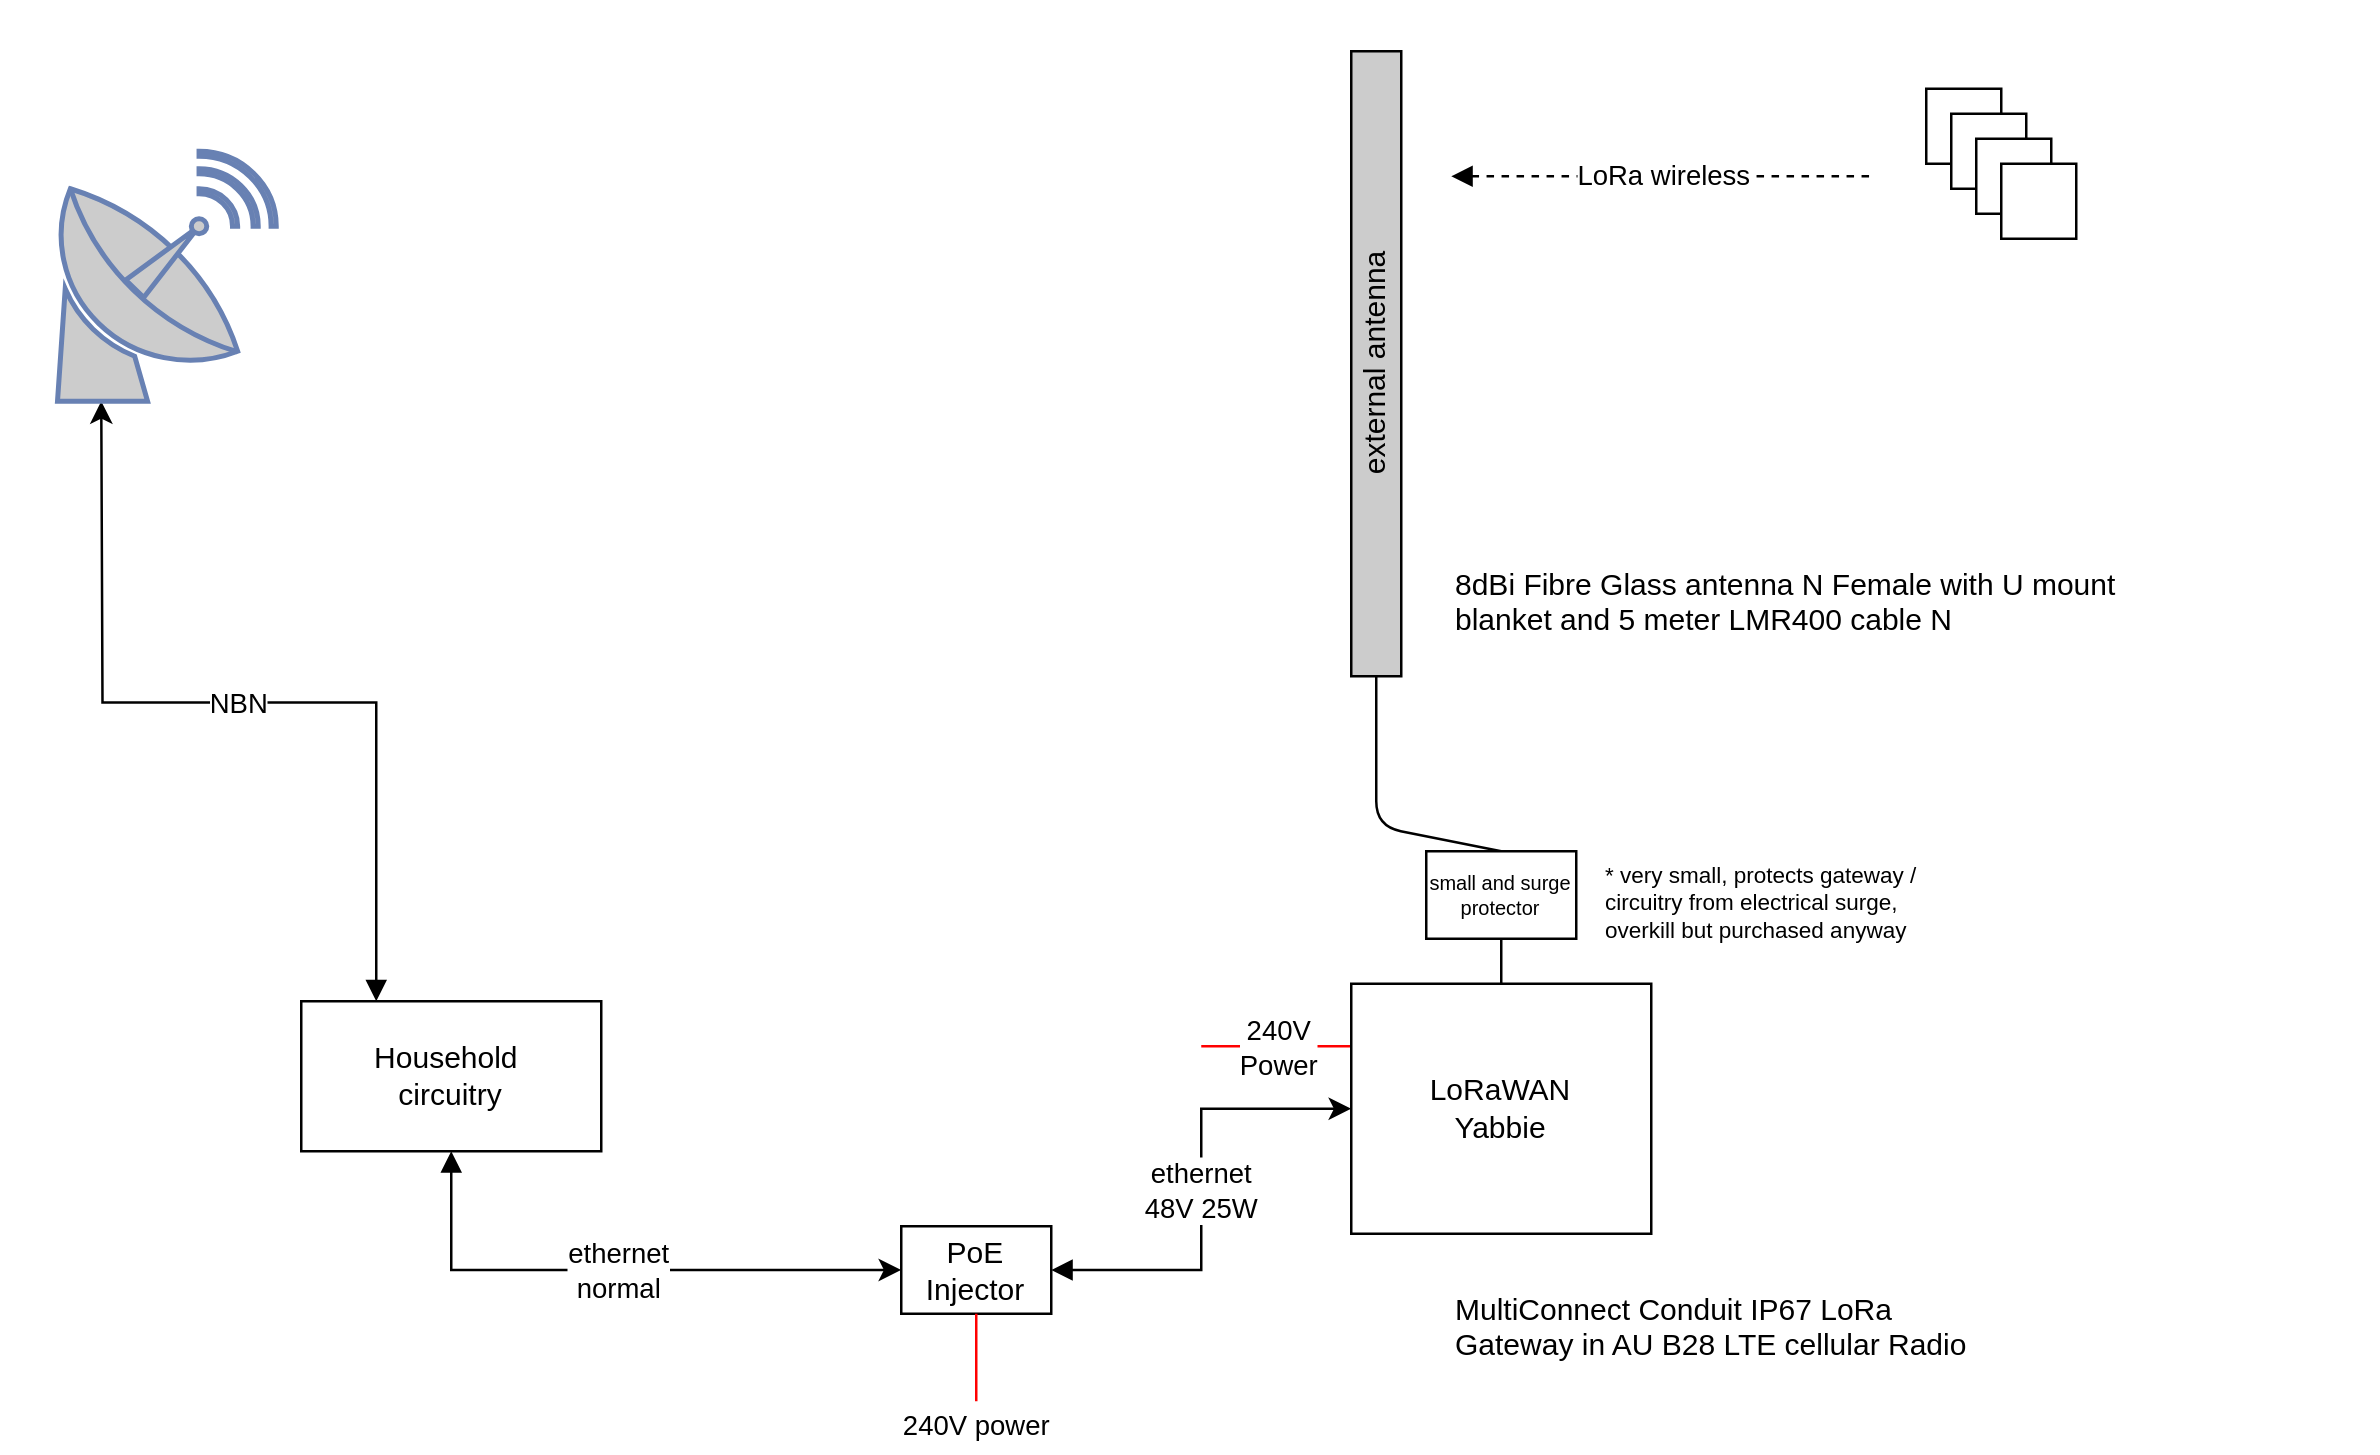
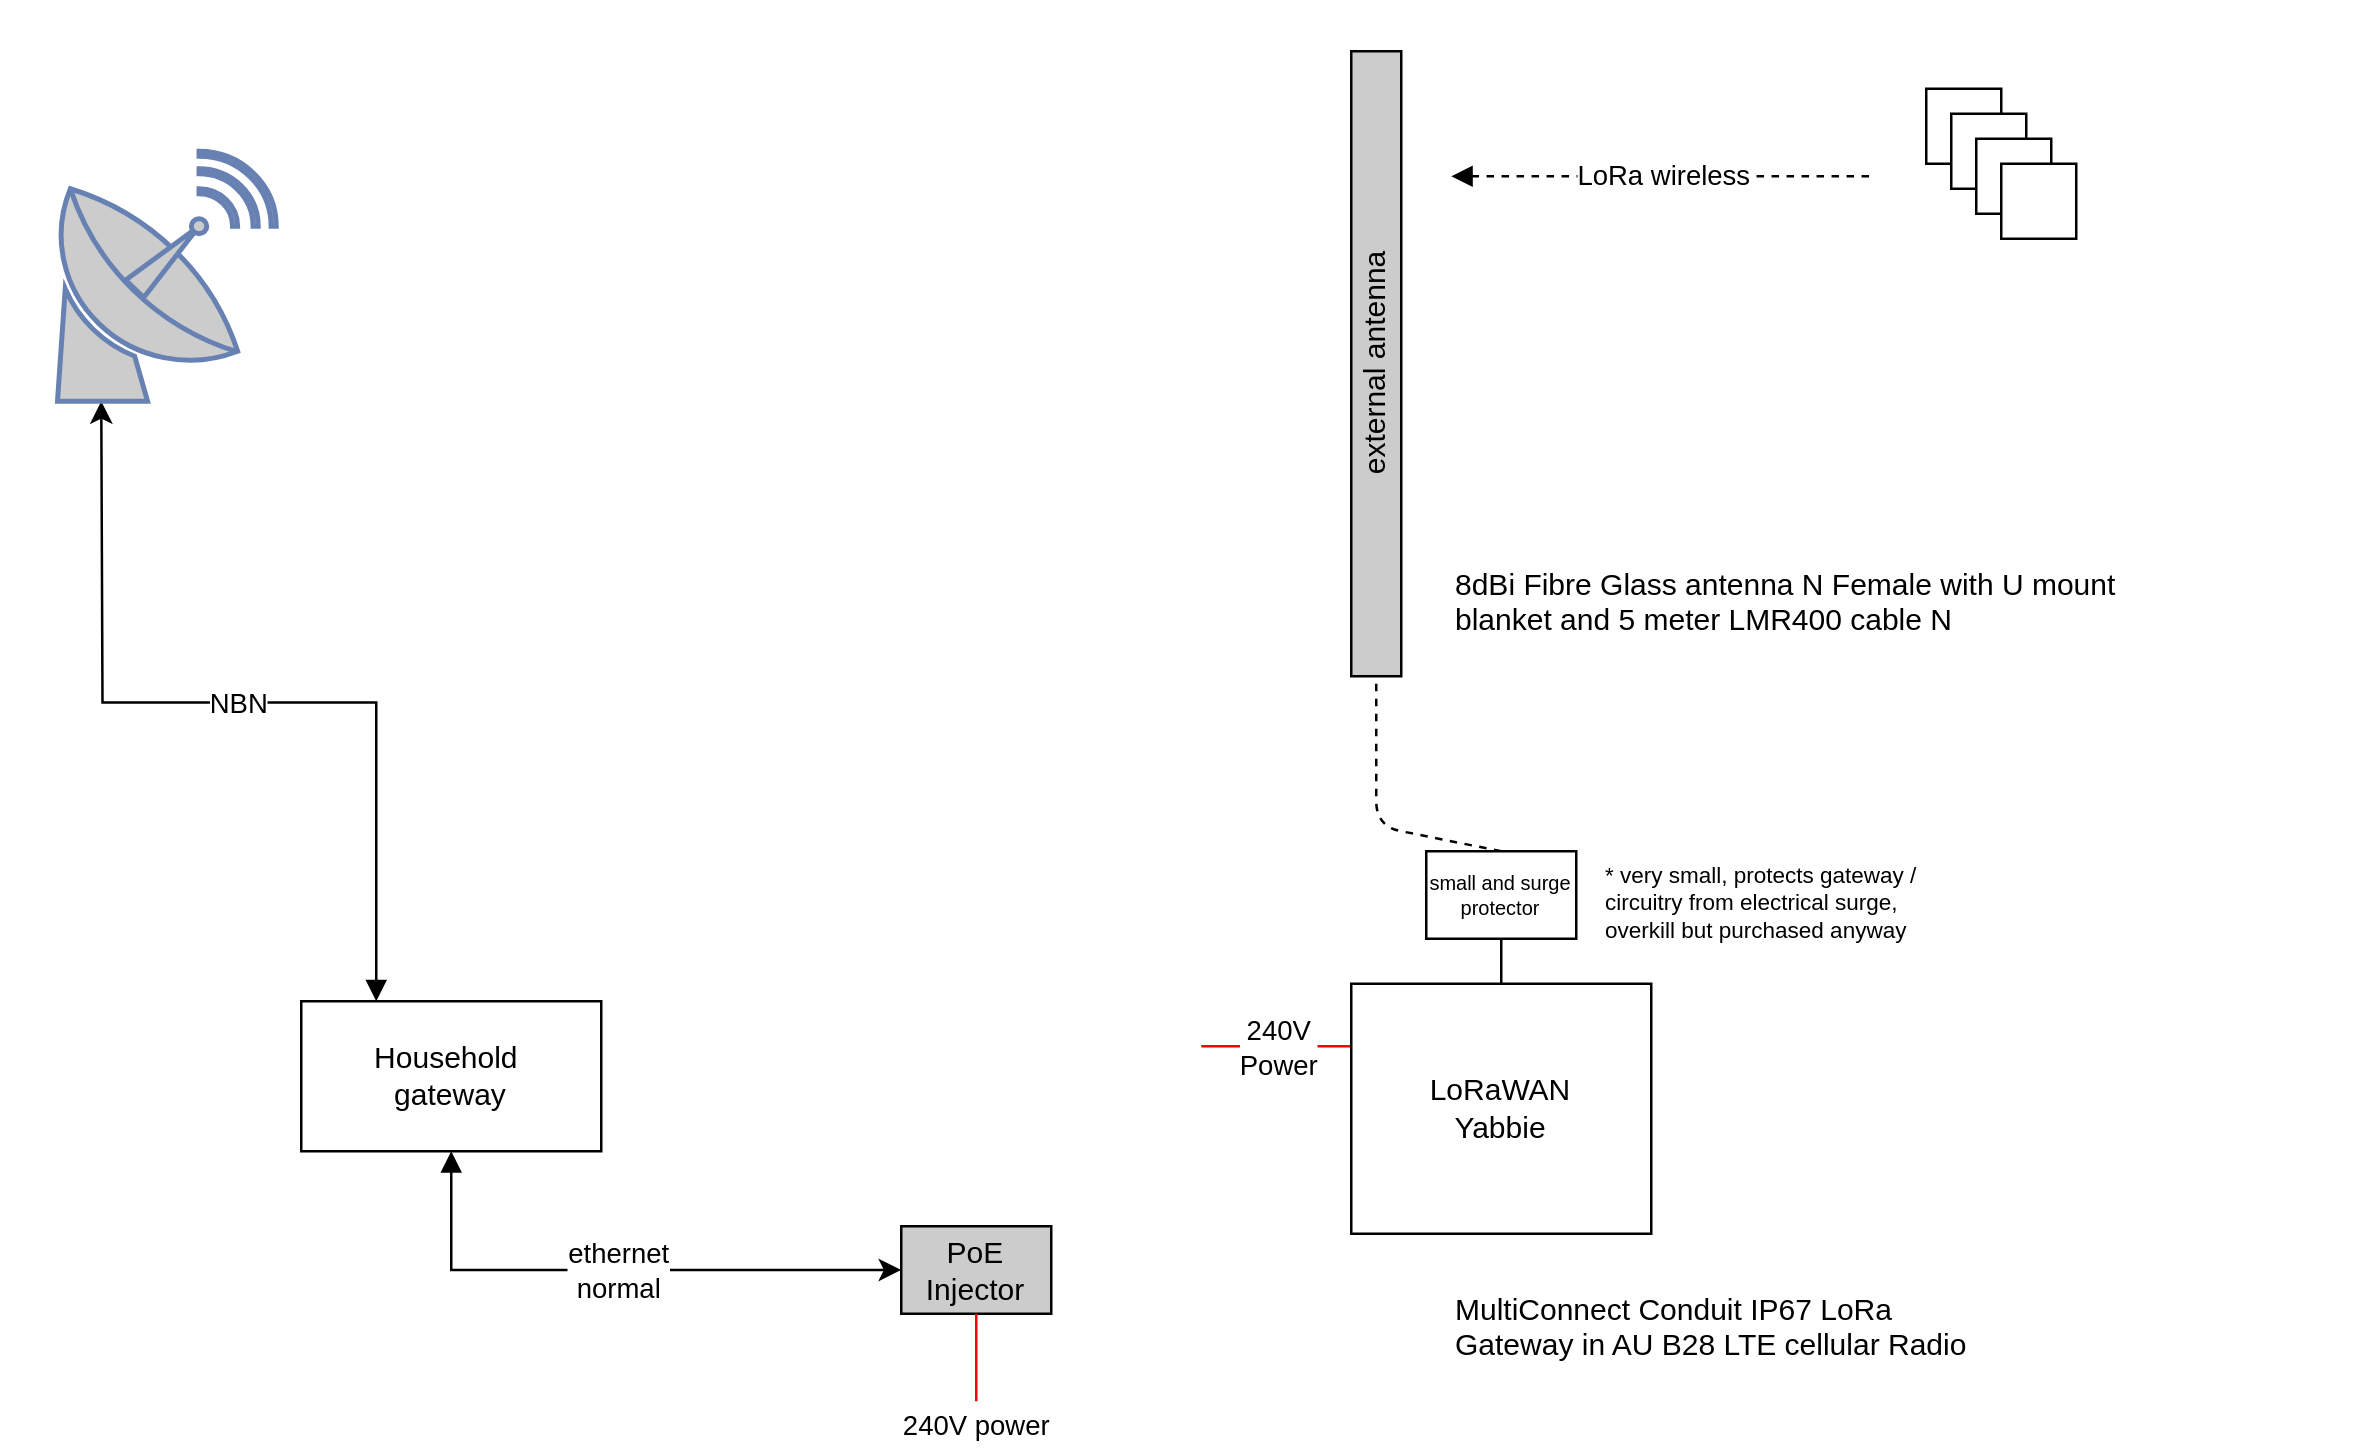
edge "external antenna" -- "small and surge protector": style solid -> dashed
node "Household circuitry": label "Household circuitry" -> "Household gateway"
node "PoE Injector": fillcolor #ffffff -> #cccccc
edge "LoRaWAN Yabbie" -- "PoE Injector": removed, label "ethernet 48V 25W"
